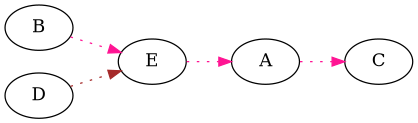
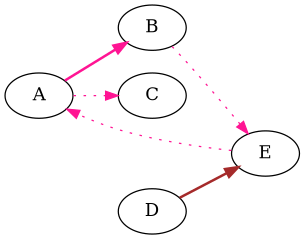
edge "A" -> "B": added
edge "D" -> "E": style dotted -> bold
